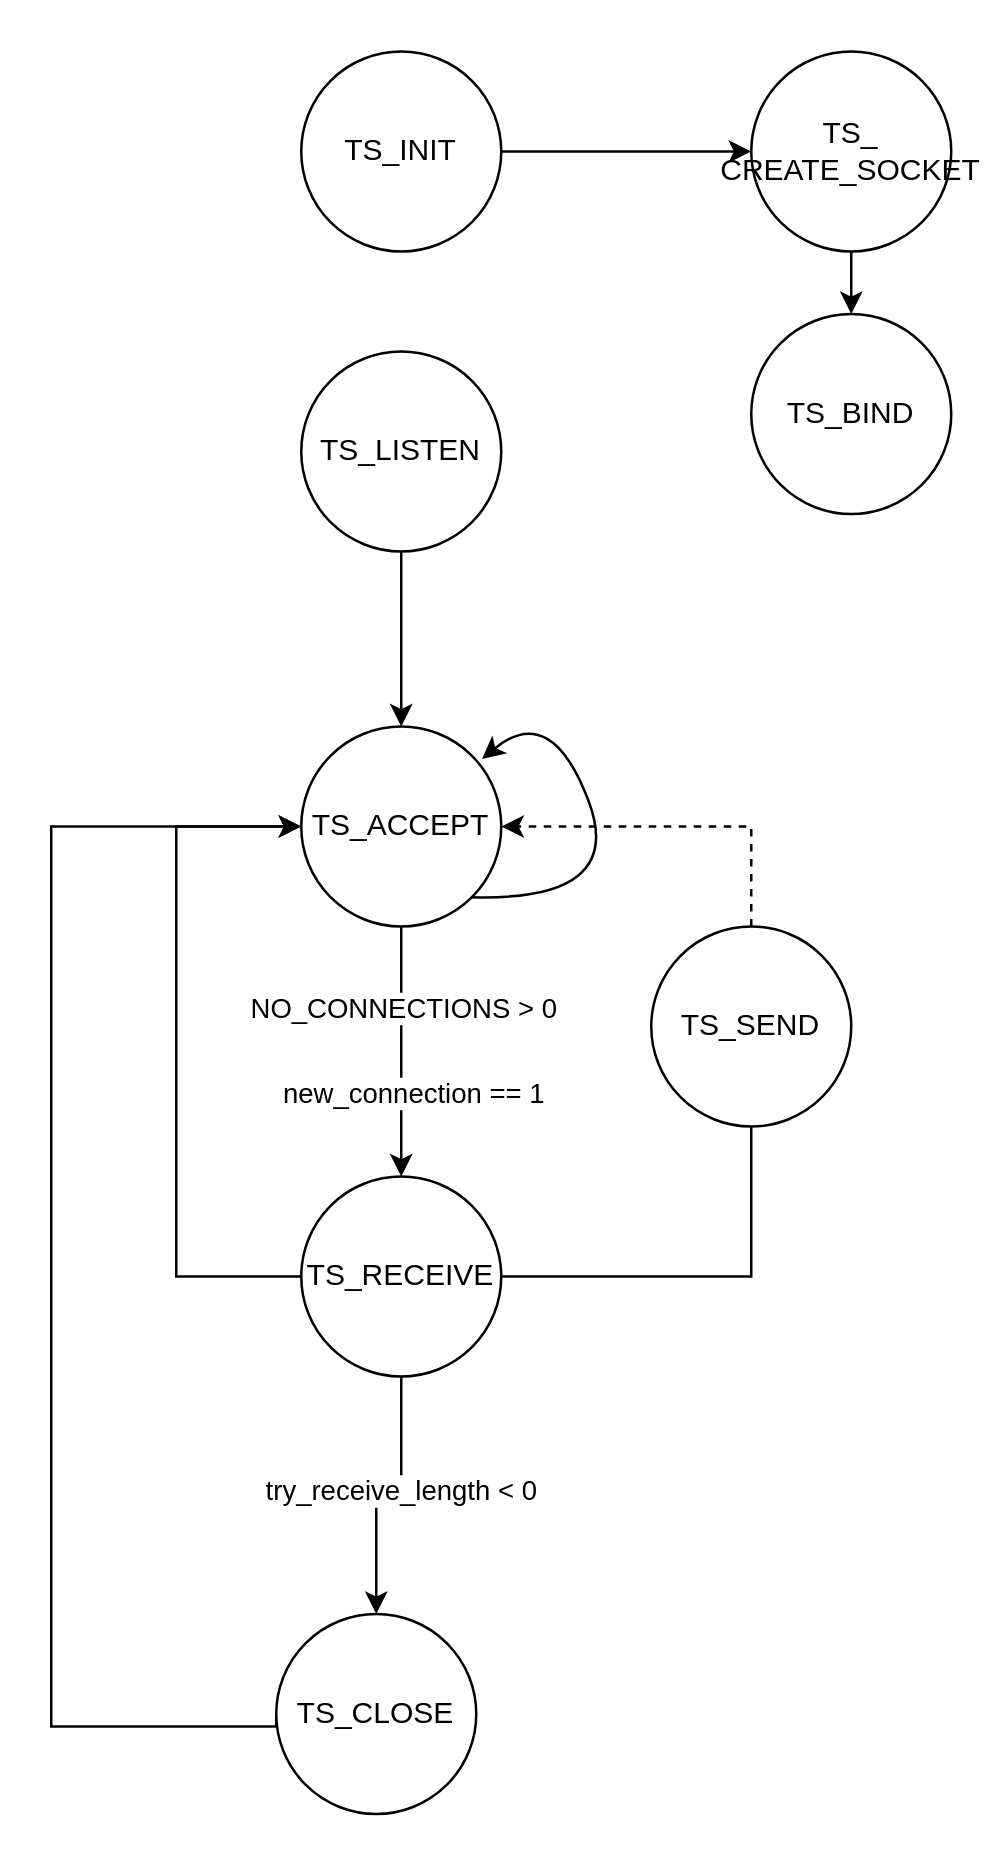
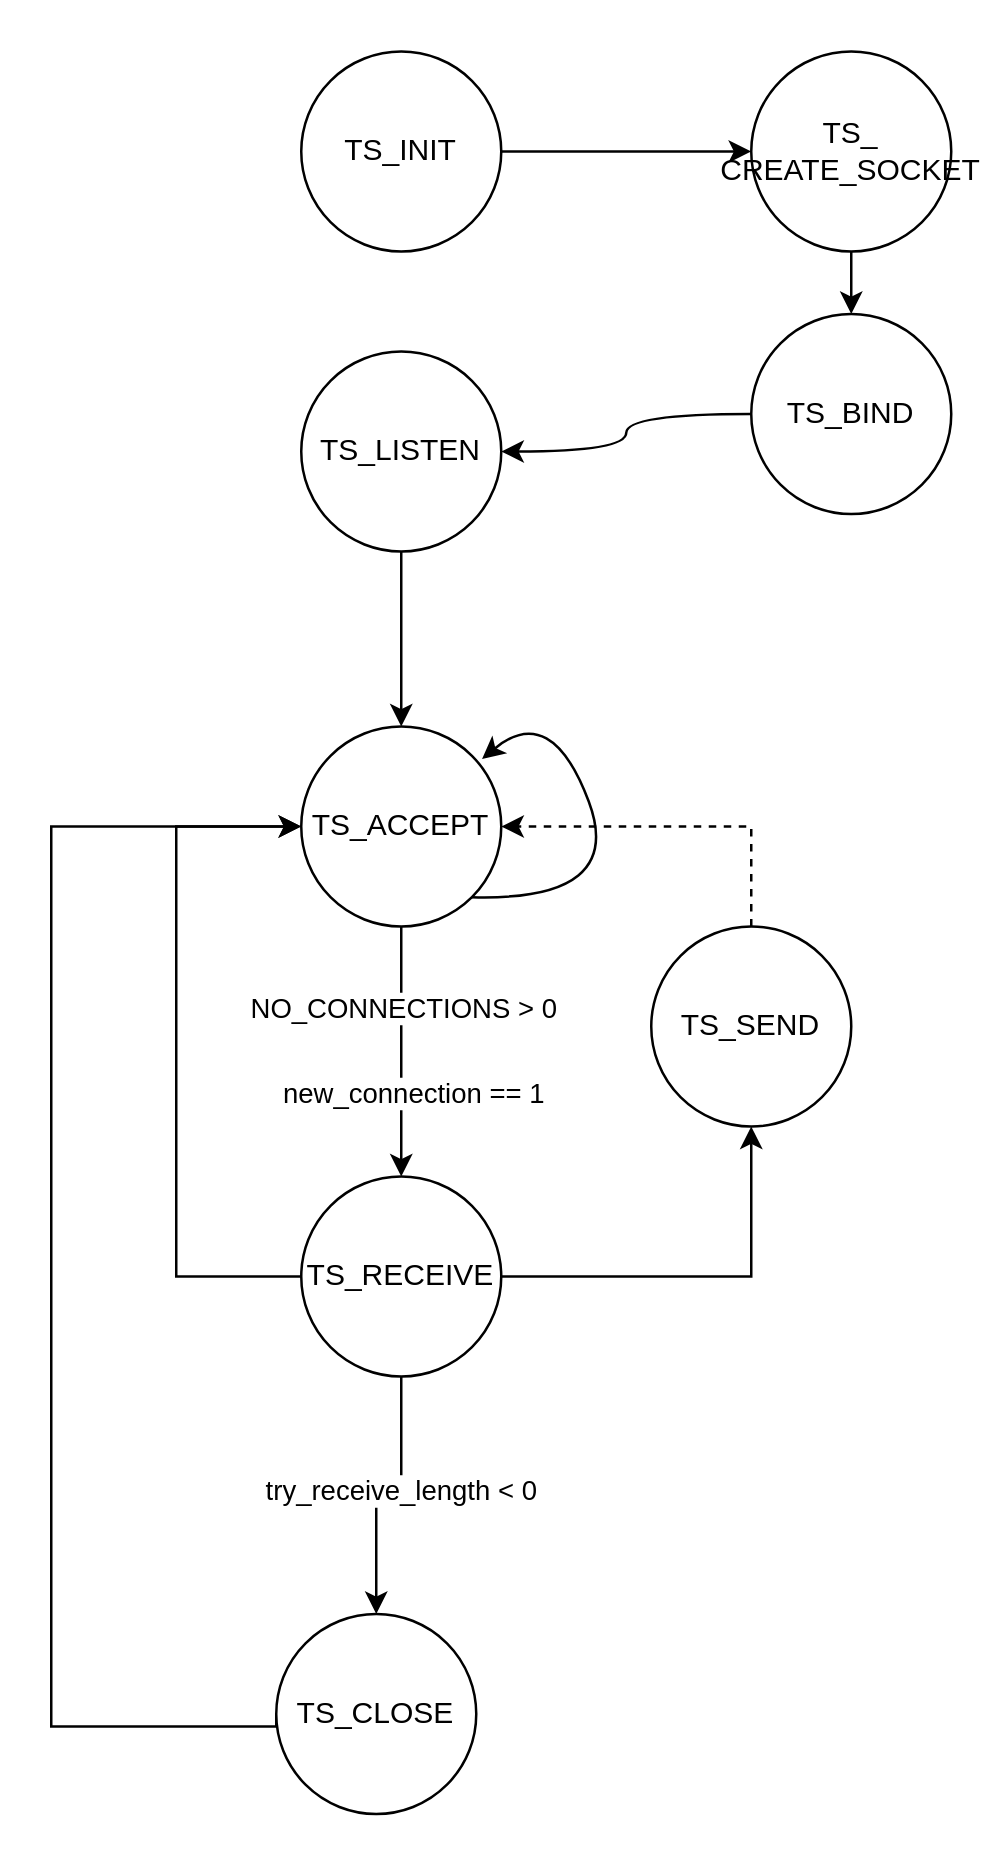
edge "TS_BIND" -> "TS_LISTEN": added
edge "TS_SEND" -- "TS_RECEIVE": arrowhead none -> classic
